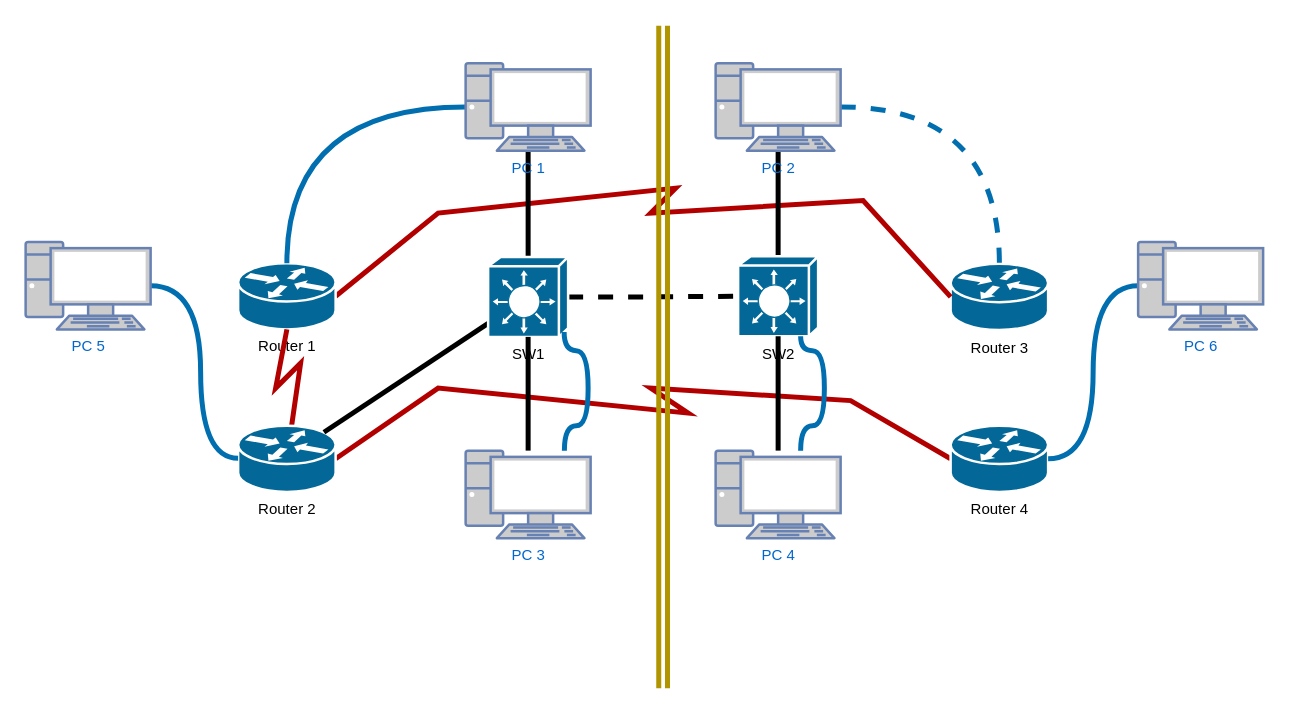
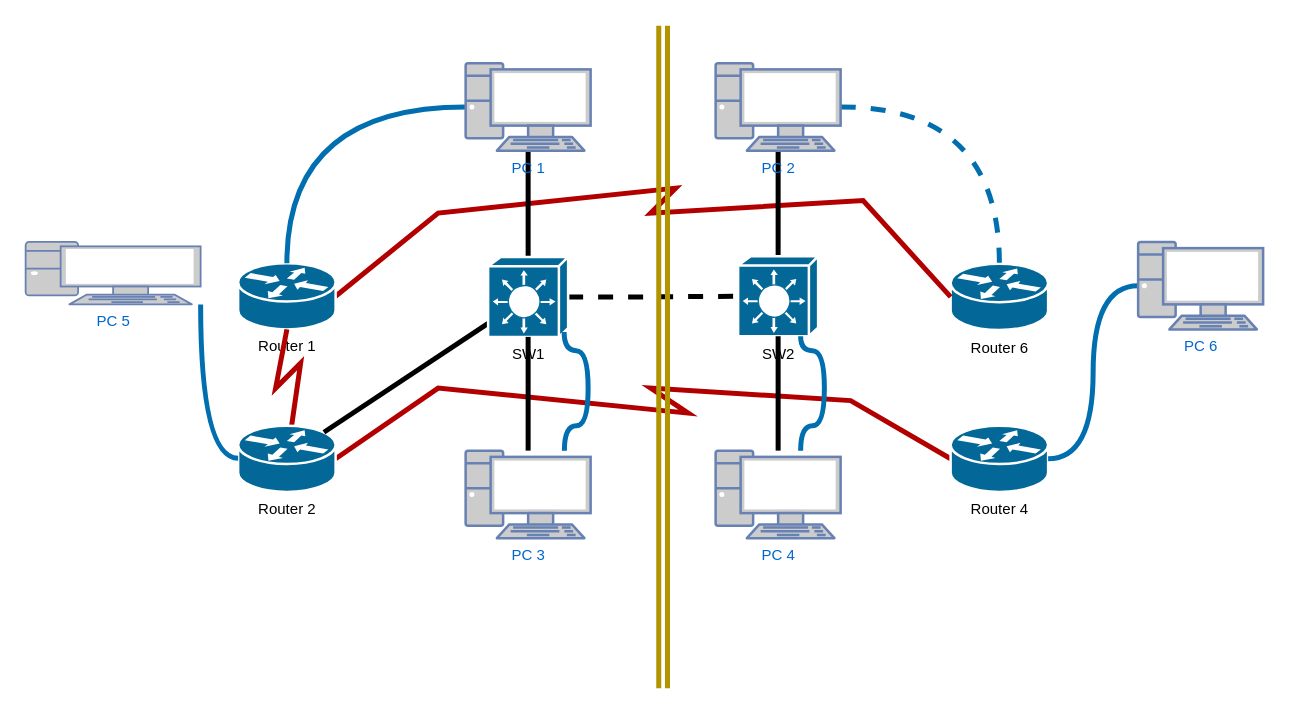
node "PC 5": size 125x88 -> 175x63
node "Router 3": label "Router 3" -> "Router 6"
